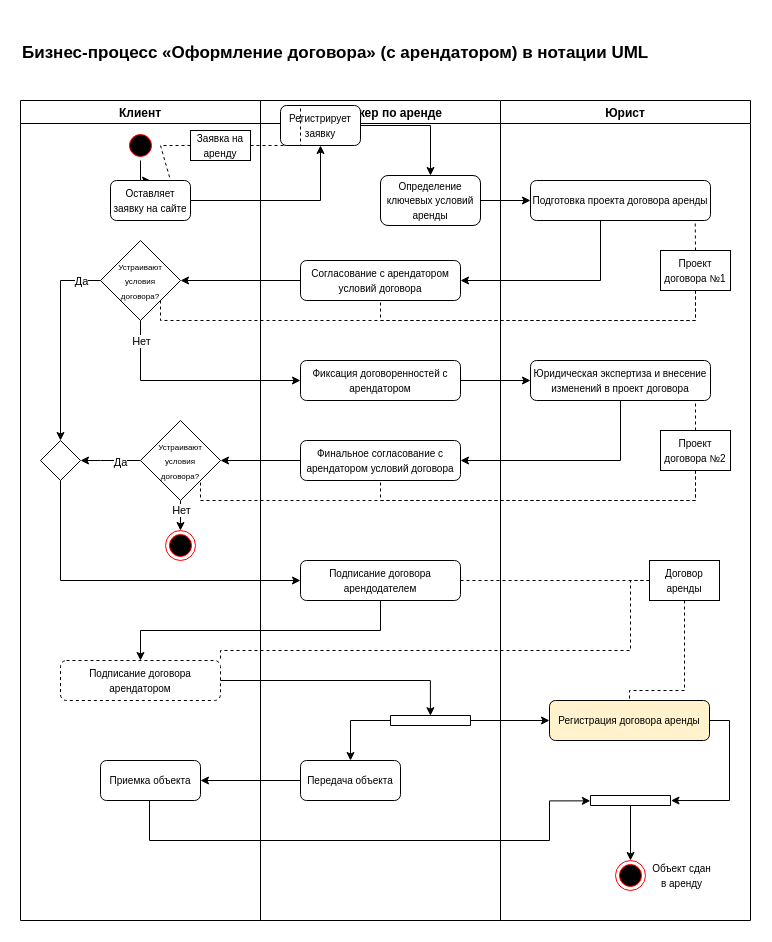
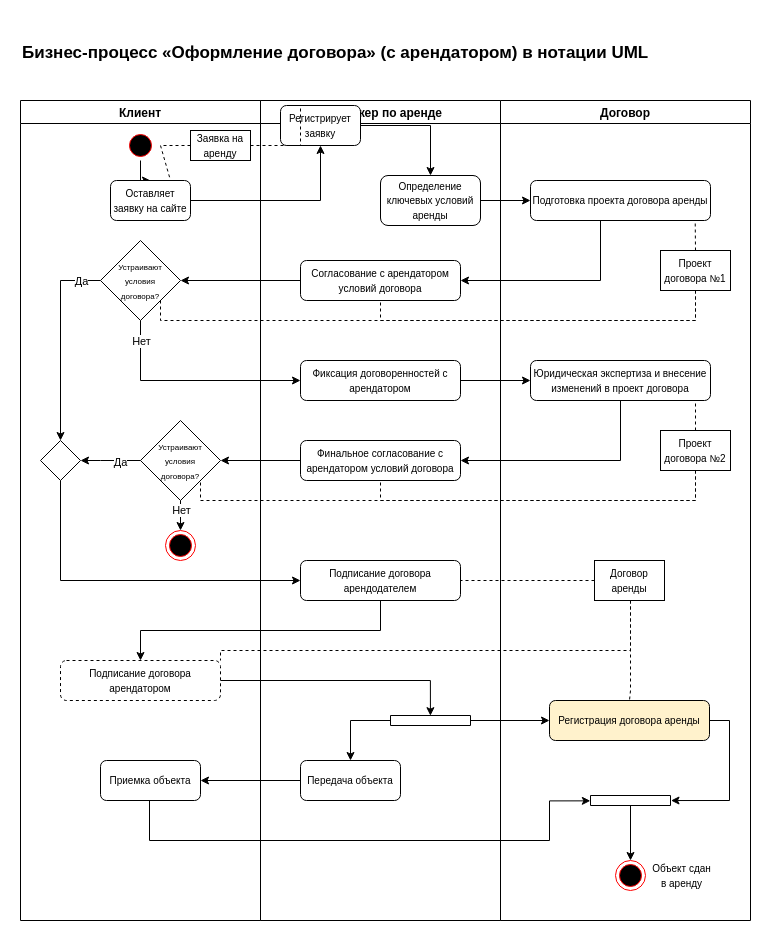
node "Юрист": label "Юрист" -> "Договор"
node "Договор аренды": moved (685, 581) -> (630, 581)
